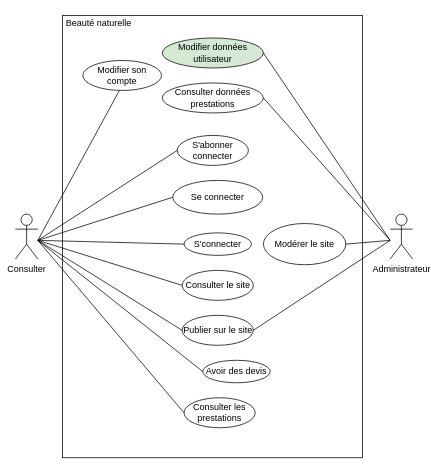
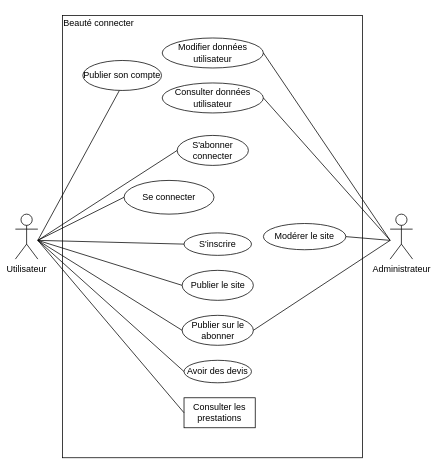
node "Beauté naturelle": label "Beauté naturelle" -> "Beauté connecter"
node "Modifier données utilisateur": fillcolor #d5e8d4 -> #ffffff
node "Modifier son compte": label "Modifier son compte" -> "Publier son compte"
node "Consulter données prestations": label "Consulter données prestations" -> "Consulter données utilisateur"
node "Se connecter": moved (218, 197) -> (169, 197)
node "S'connecter": label "S'connecter" -> "S'inscrire"
node "Modérer le site": size 83x41 -> 83x26
node "Consulter": label "Consulter" -> "Utilisateur"
node "Consulter le site": label "Consulter le site" -> "Publier le site"
node "Publier sur le site": label "Publier sur le site" -> "Publier sur le abonner"
node "Avoir des devis": moved (237, 372) -> (218, 372)
node "Consulter les prestations": shape ellipse -> rectangle
